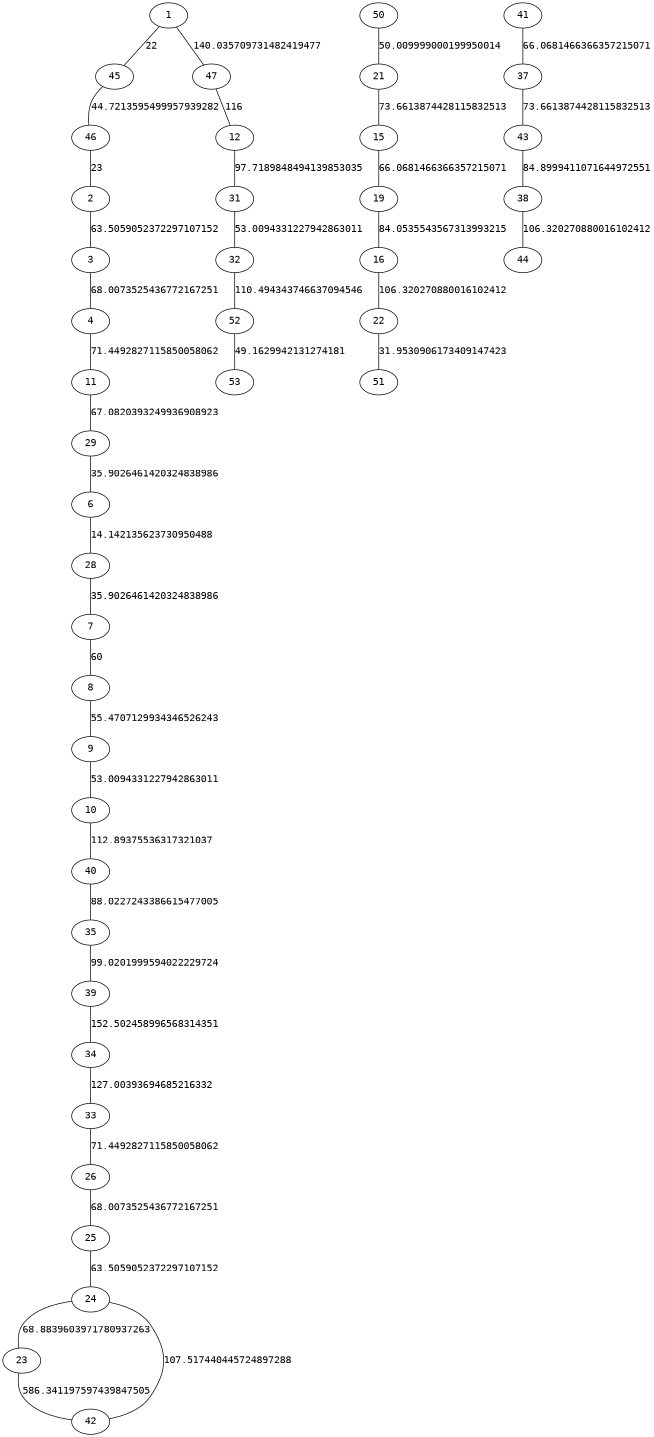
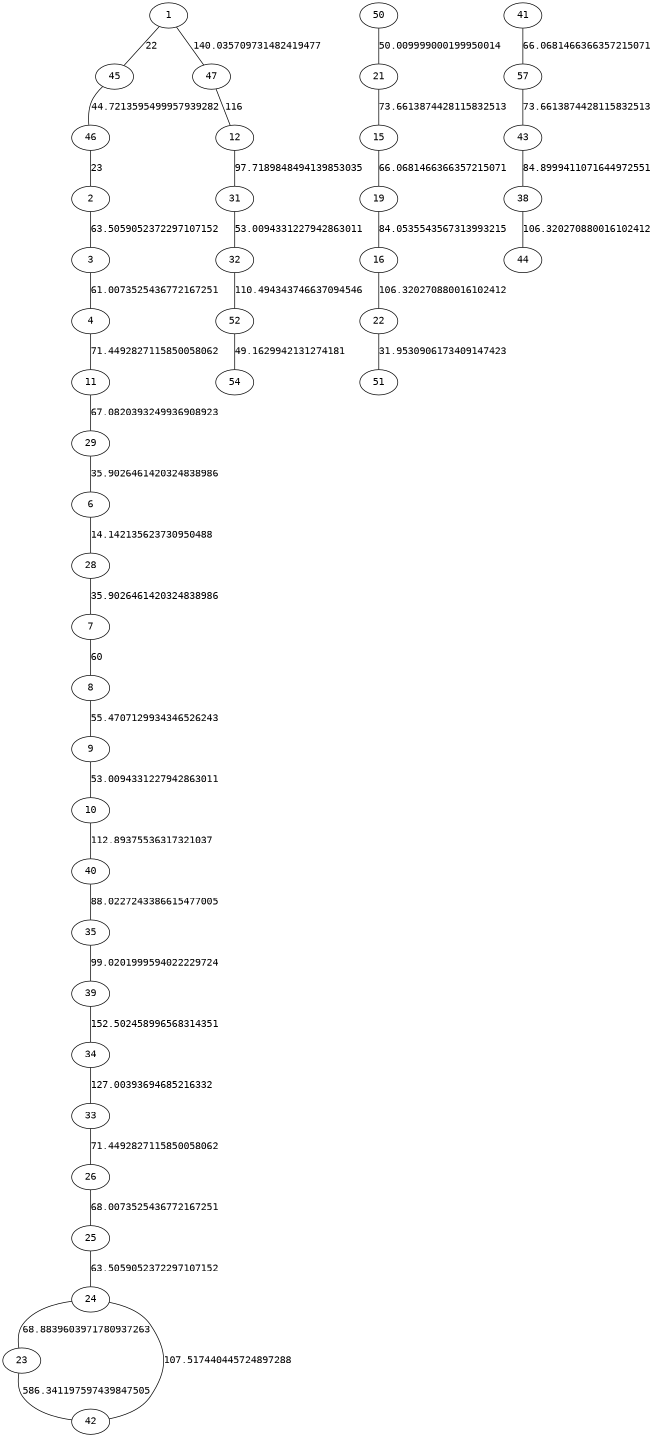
node "37": label "37" -> "57"
edge "3" -- "4": label "68.0073525436772167251" -> "61.0073525436772167251"
node "53": label "53" -> "54"
